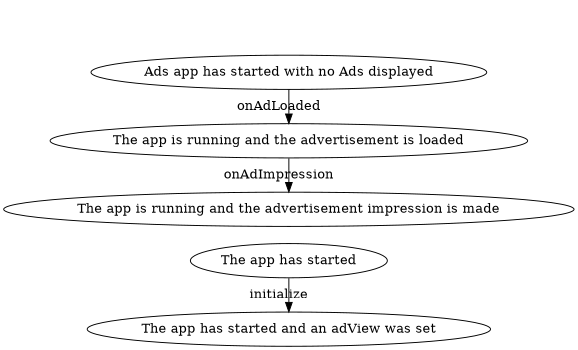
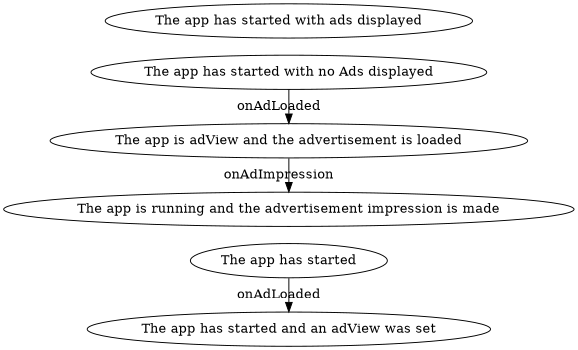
node "The app has started with ads displayed": added
node "Ads app has started with no Ads displayed": label "Ads app has started with no Ads displayed" -> "The app has started with no Ads displayed"
node "The app is running and the advertisement is loaded": label "The app is running and the advertisement is loaded" -> "The app is adView and the advertisement is loaded"
edge "The app has started" -> "The app has started and an adView was set": label "initialize" -> "onAdLoaded"
